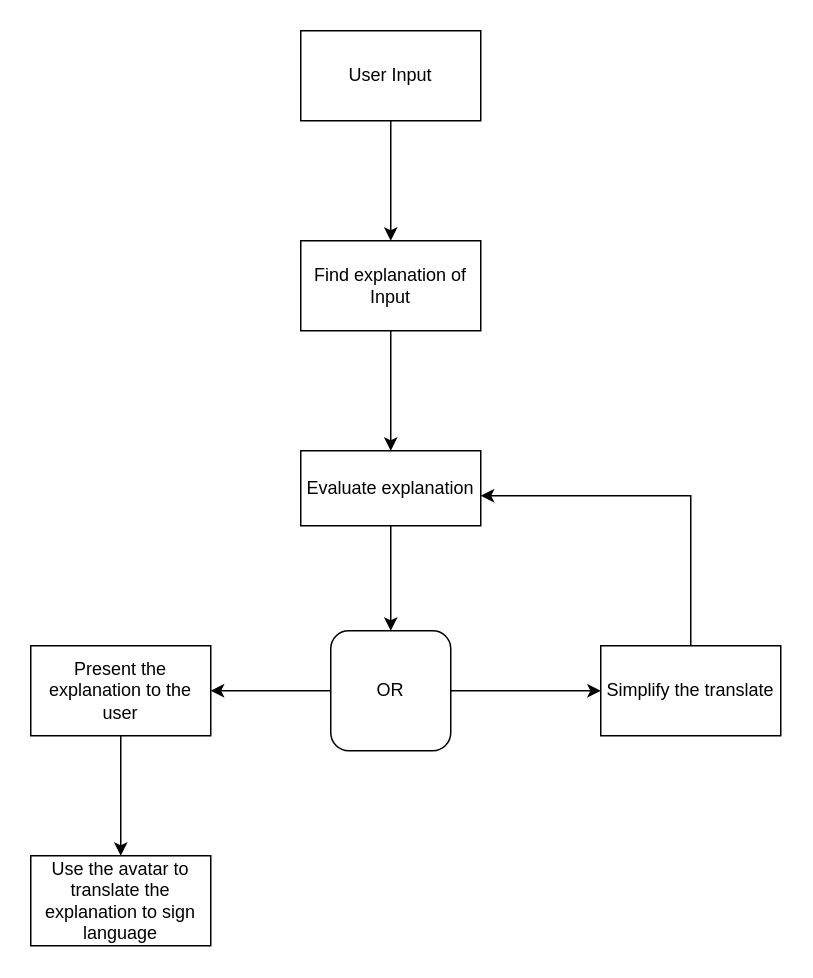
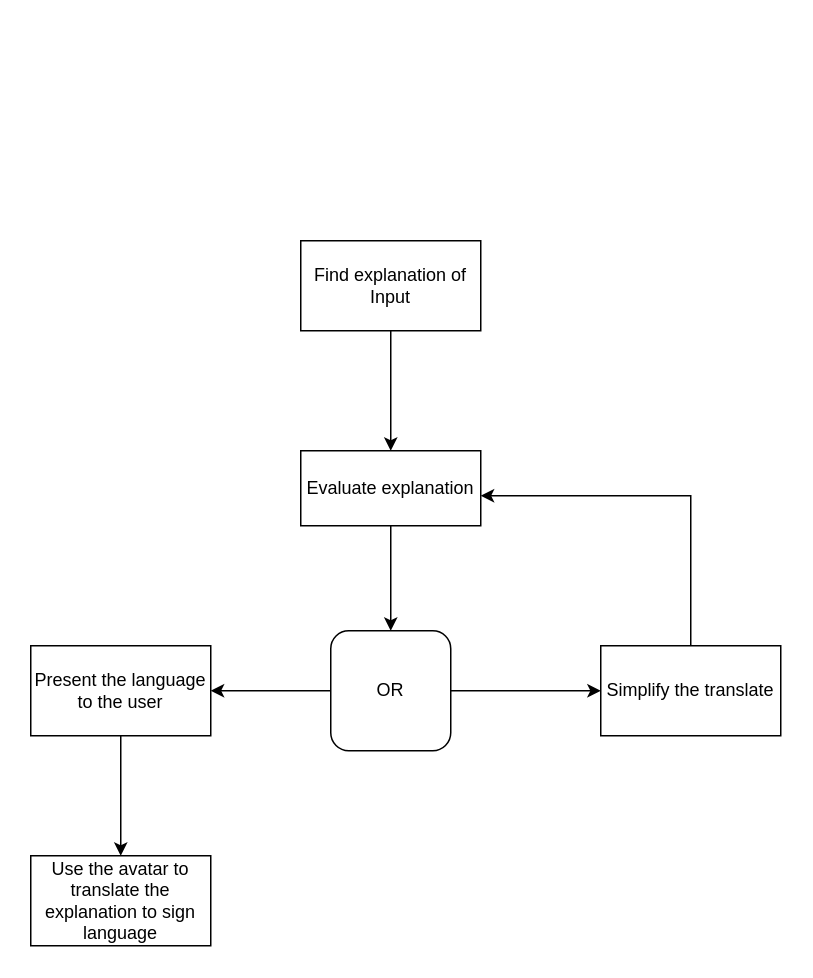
node "User Input": removed
edge "User Input" -> "Find explanation of Input": removed
node "Present the explanation to the user": label "Present the explanation to the user" -> "Present the language to the user"
